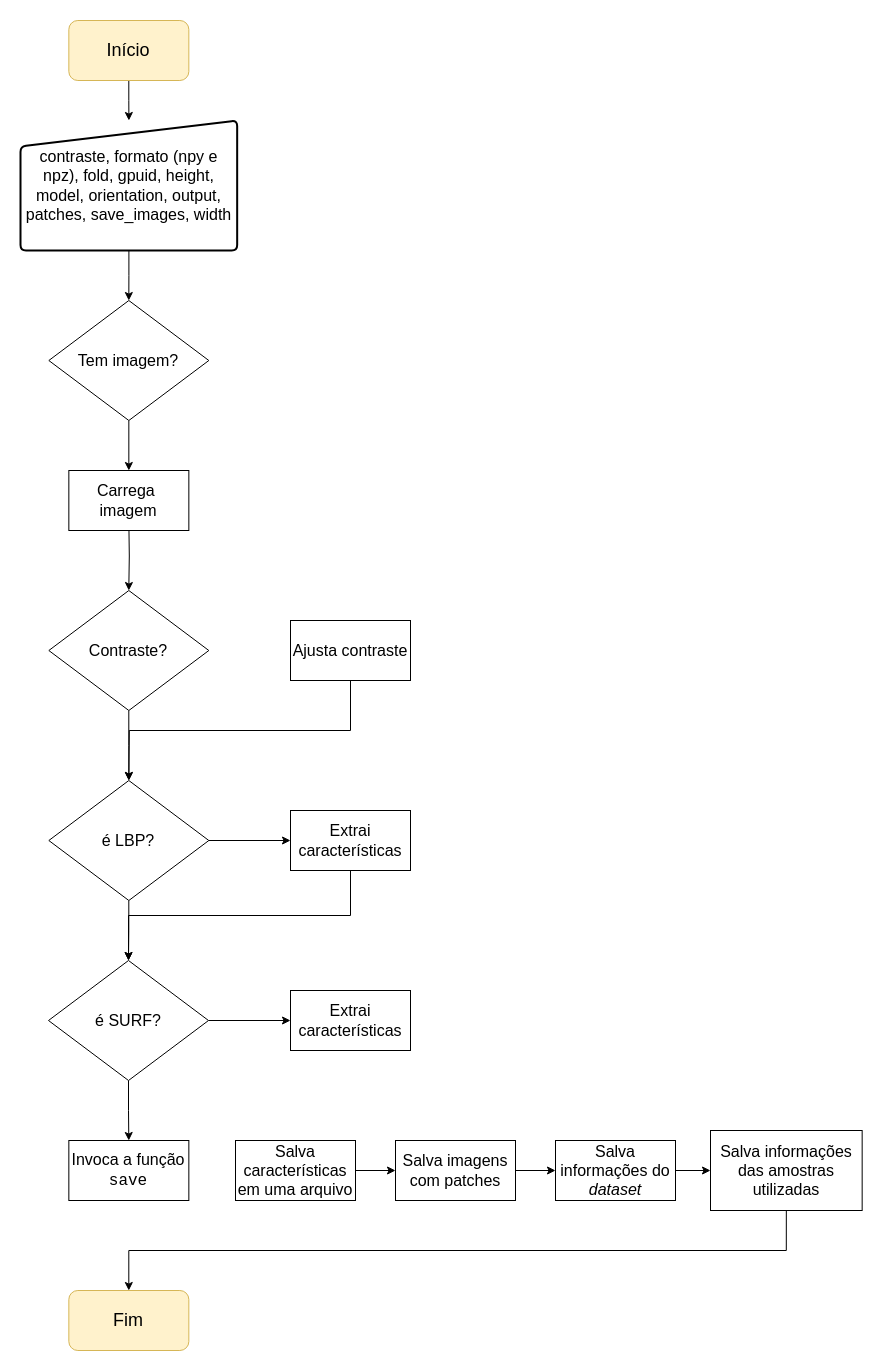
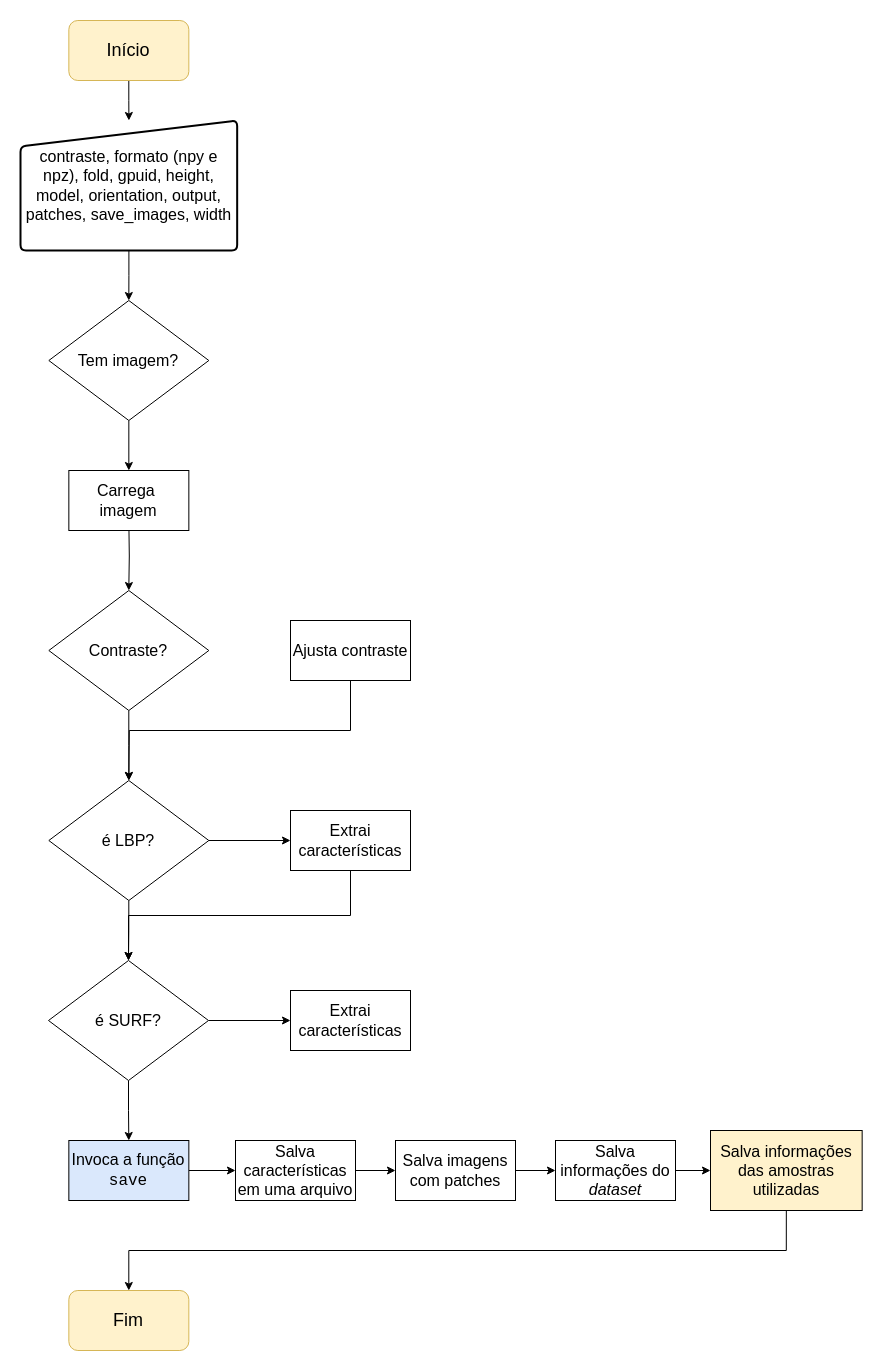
node "Invoca a função save": fillcolor #ffffff -> #dae8fc
edge "Invoca a função save" -> "Salva características em uma arquivo": added
node "Salva informações das amostras utilizadas": fillcolor #ffffff -> #fff2cc
